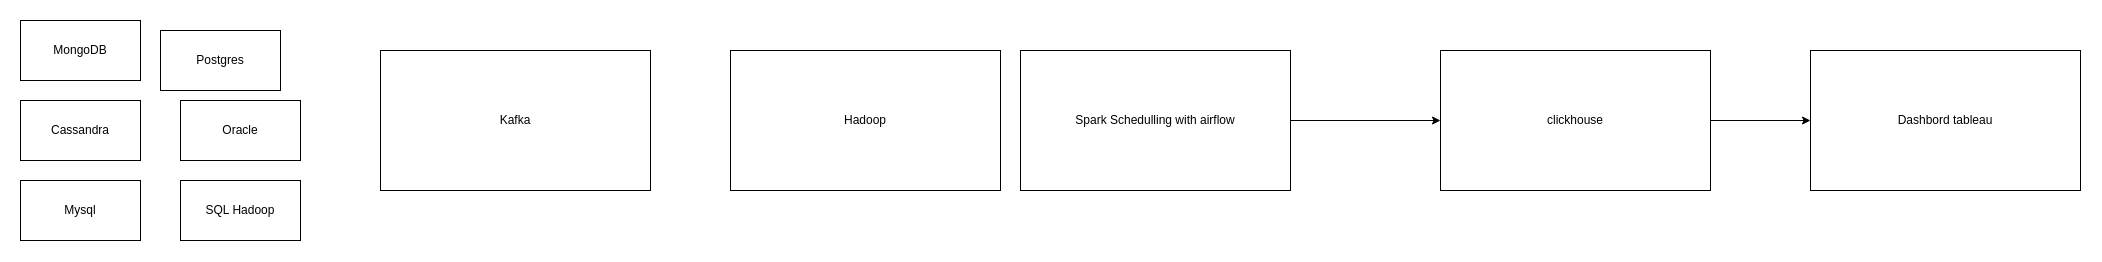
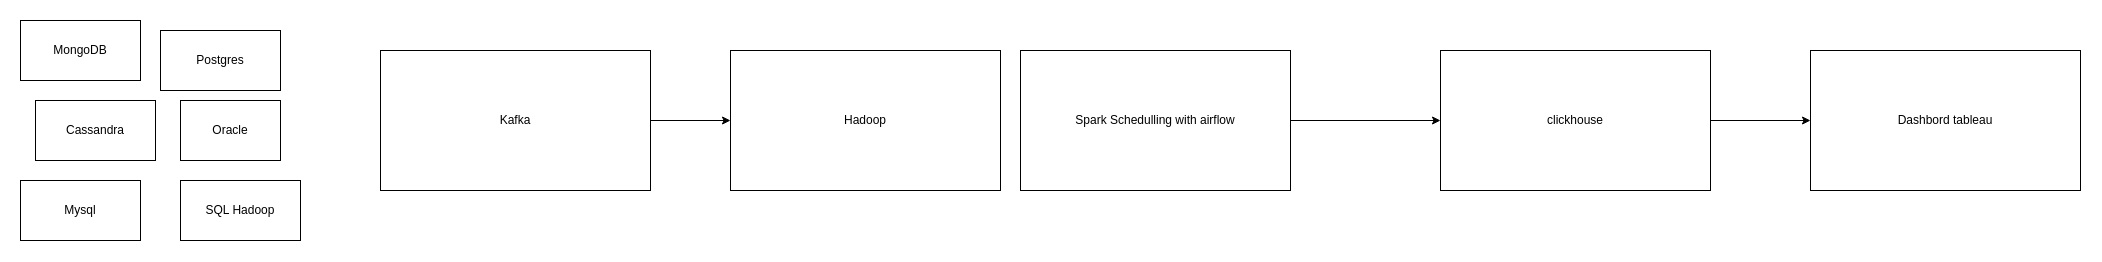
edge "Kafka" -> "Hadoop": added
node "Cassandra": moved (81, 131) -> (96, 131)
node "Oracle": size 120x60 -> 100x60
